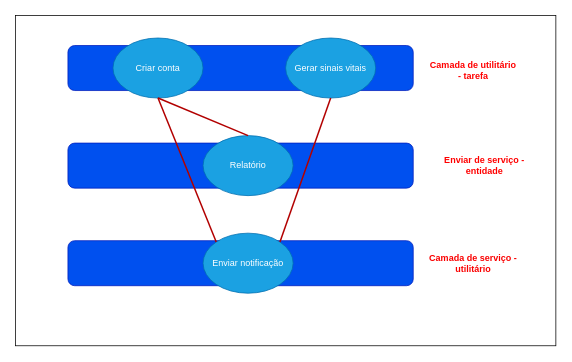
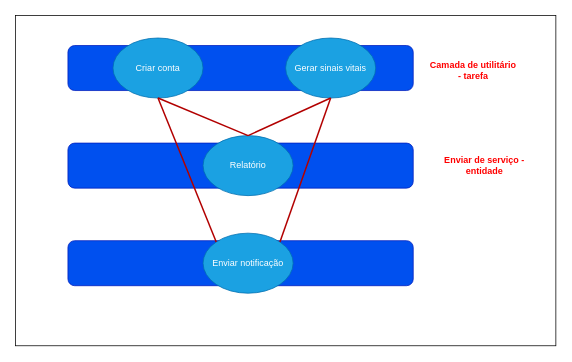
edge "Gerar sinais vitais" -- "Relatório": added
node "Camada de serviço - utilitário": removed
